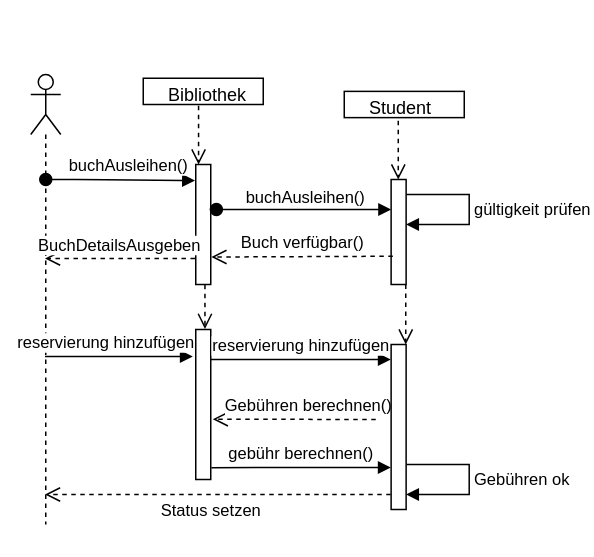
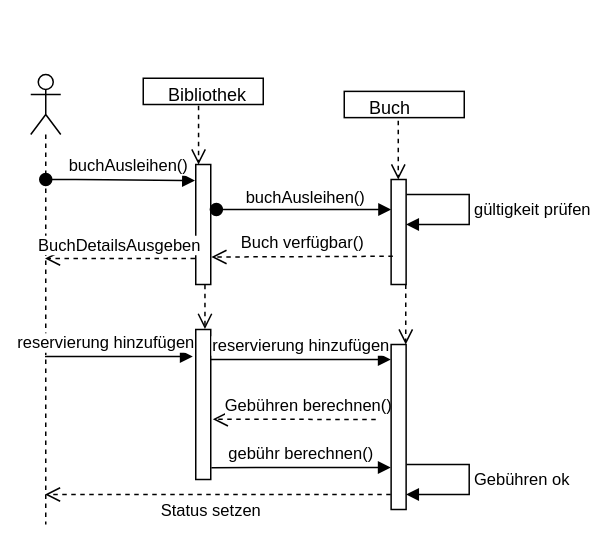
node "Student": label "Student" -> "Buch"
